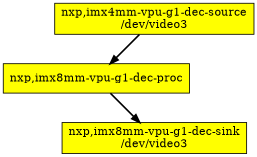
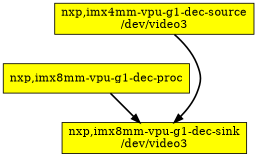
edge "nxp,imx4mm-vpu-g1-dec-source /dev/video3" -> "nxp,imx8mm-vpu-g1-dec-proc": now "nxp,imx4mm-vpu-g1-dec-source /dev/video3" -> "nxp,imx8mm-vpu-g1-dec-sink /dev/video3"
